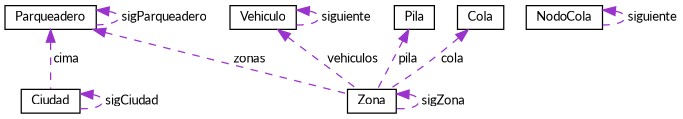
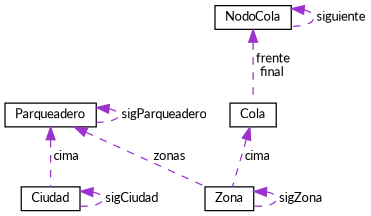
node "Vehiculo": removed
node "Pila": removed
edge "Zona" -> "Cola": label " cola" -> " cima"
edge "Cola" -> "NodoCola": added, label "frente final"
